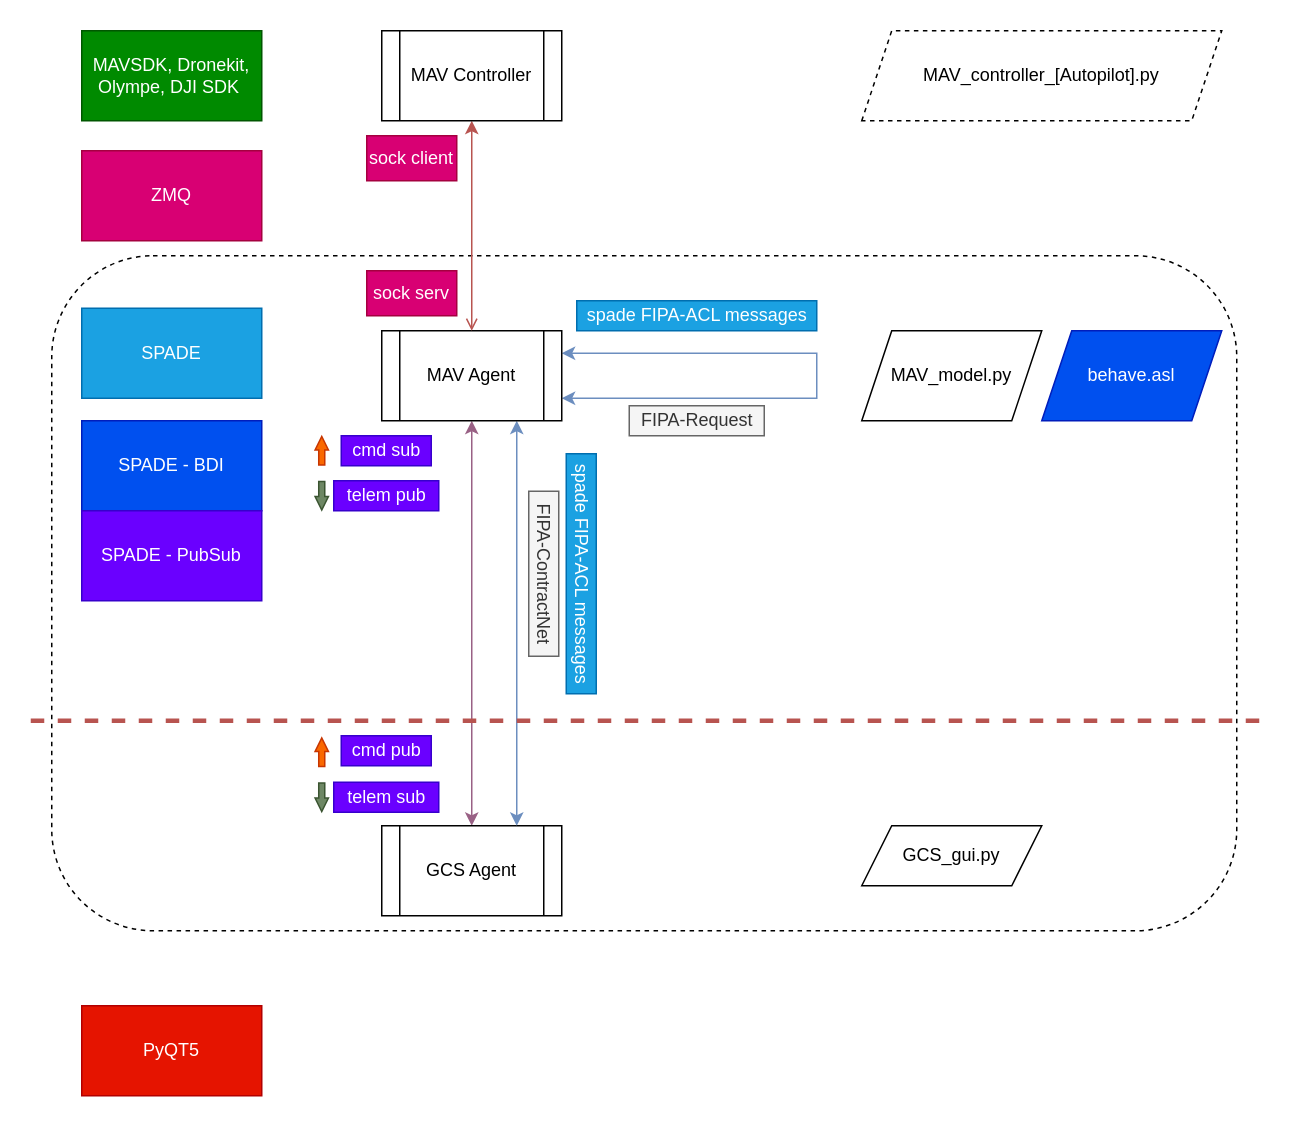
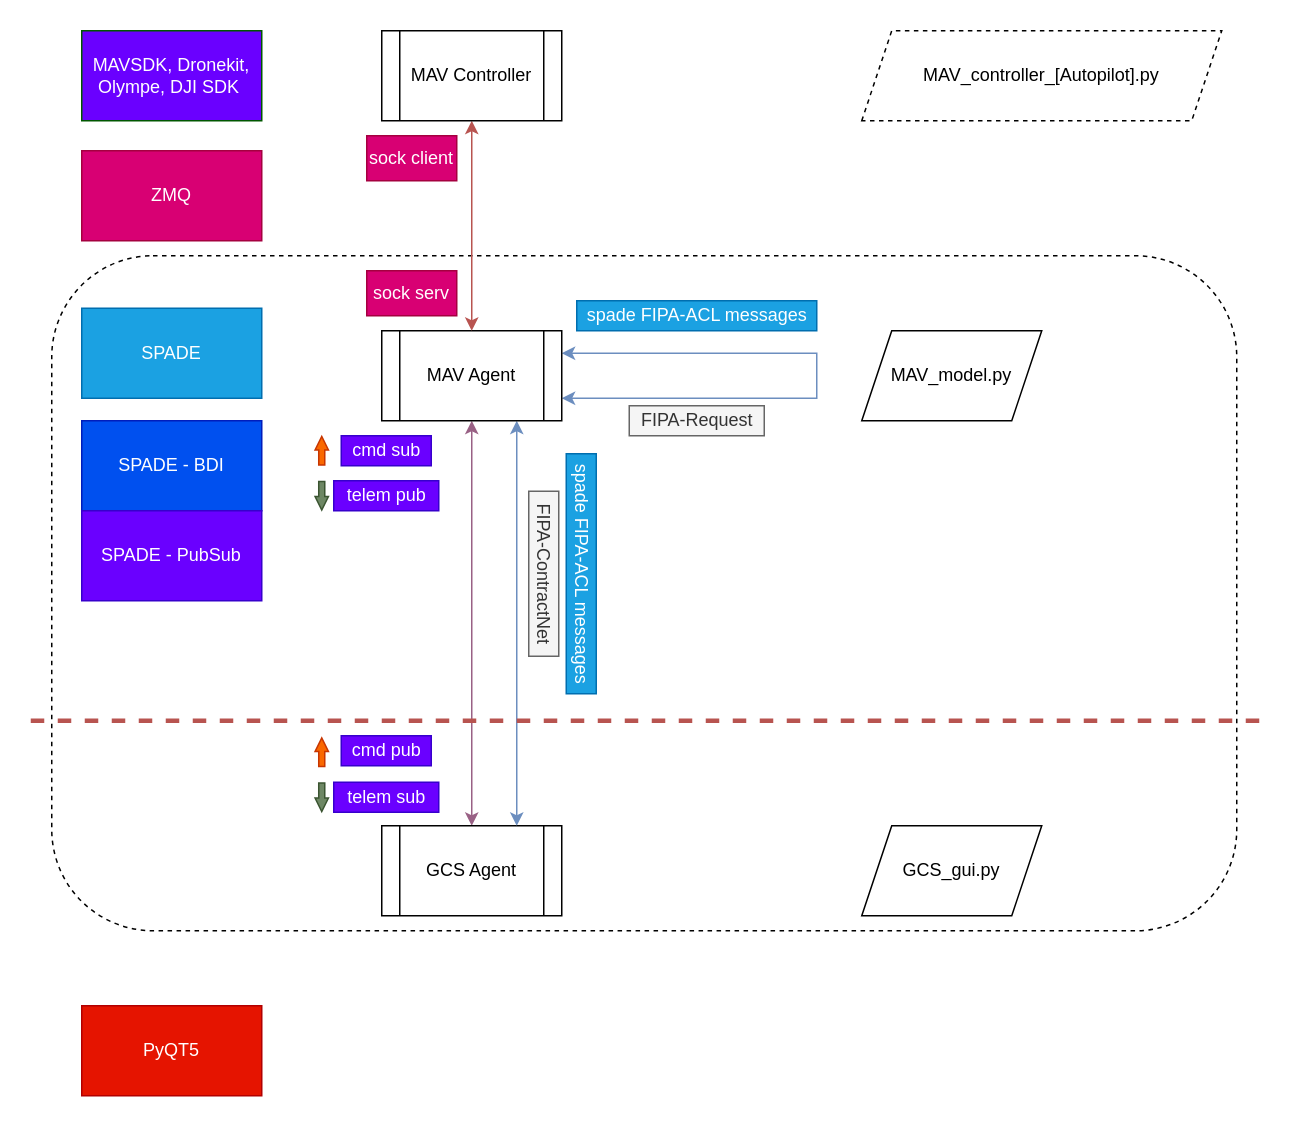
node "MAVSDK, Dronekit, Olympe, DJI SDK": fillcolor #008a00 -> #6a00ff
edge "MAV Controller" -- "MAV Agent": arrowhead open -> classic
node "behave.asl": removed
node "GCS_gui.py": size 180x60 -> 180x90
